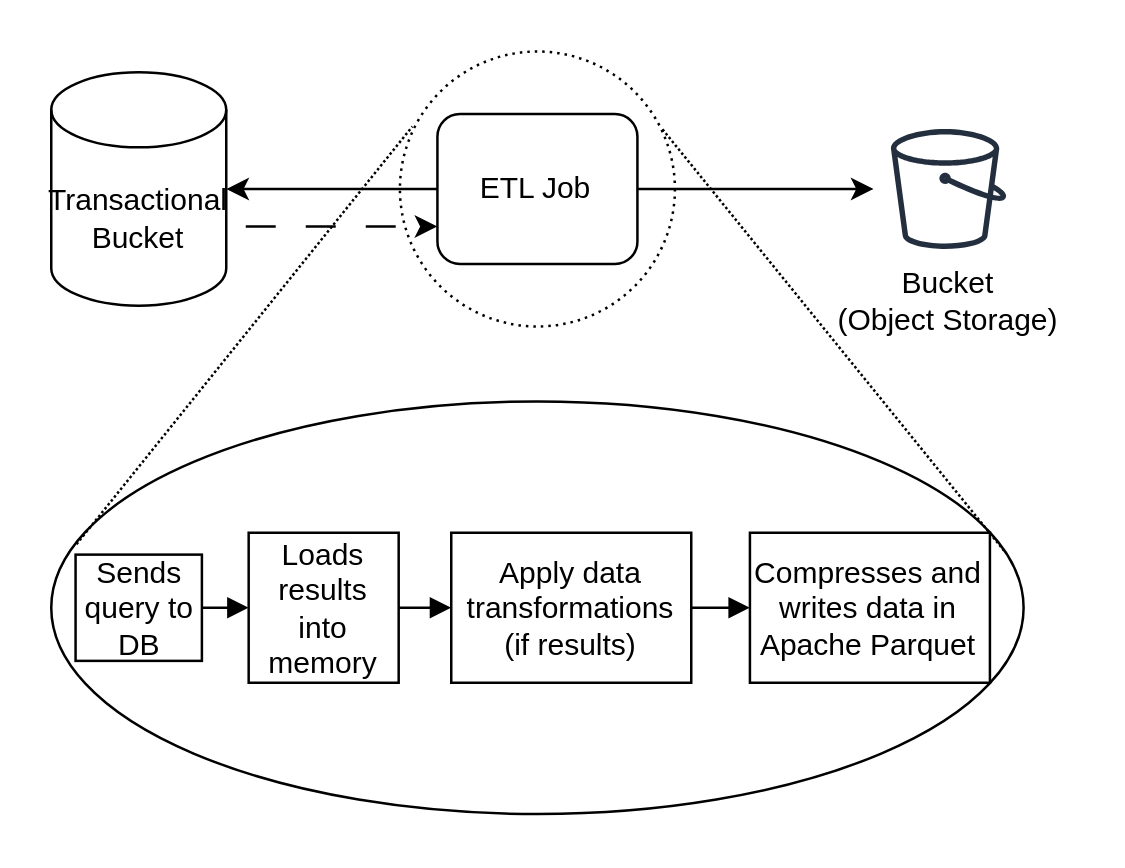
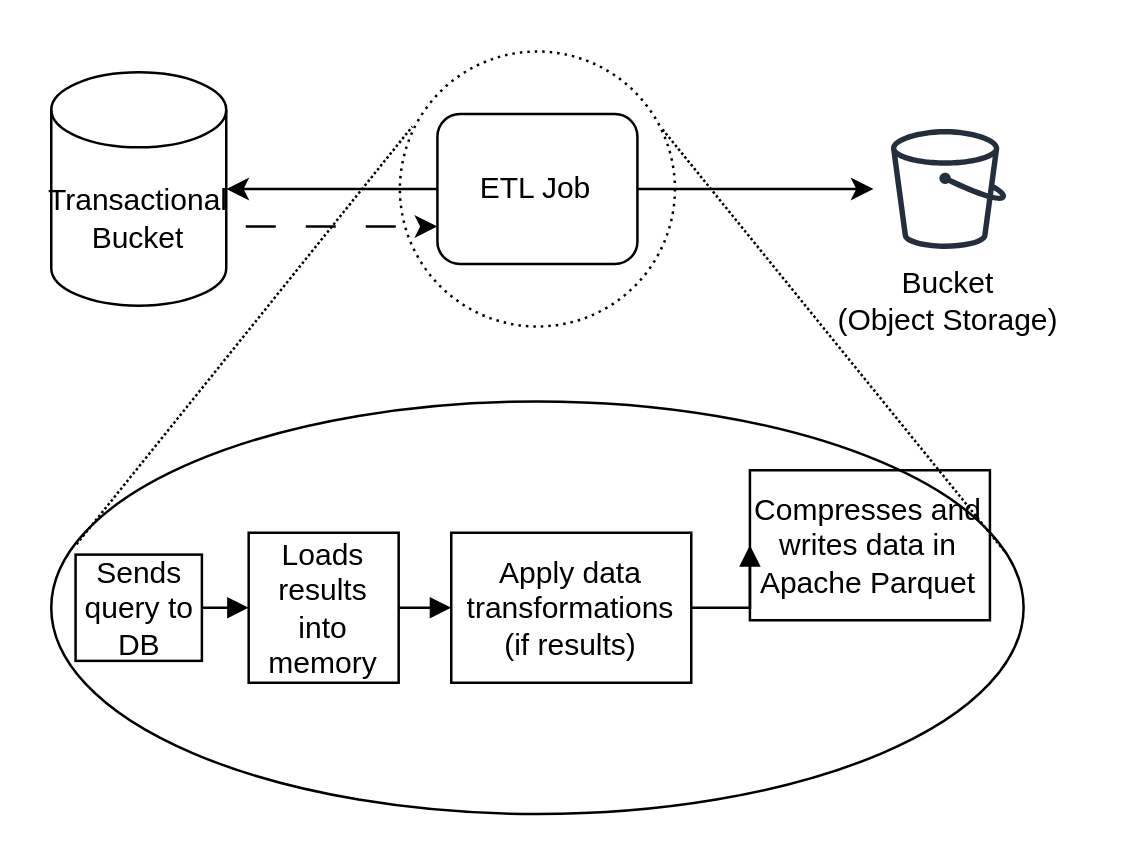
node "Compresses and writes data in Apache Parquet": moved (870, 608) -> (870, 545)
